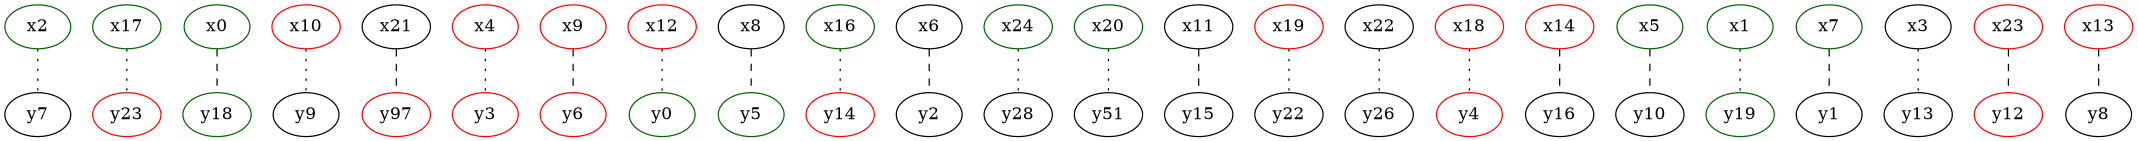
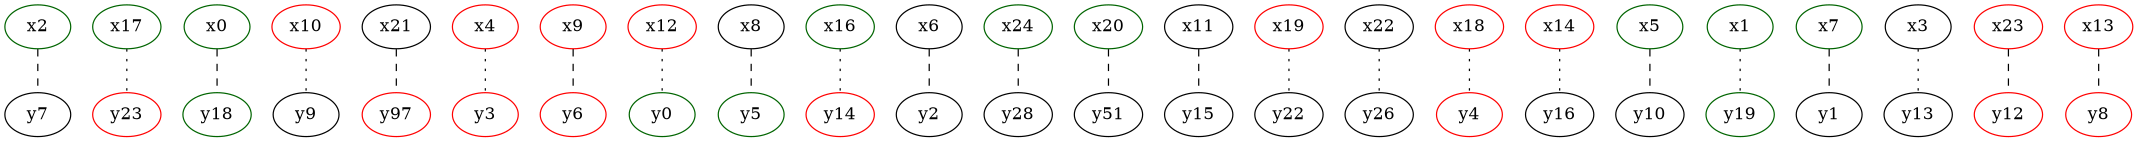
edge "x2" -- "y7": style dotted -> dashed
edge "x24" -- "y28": style dotted -> dashed
edge "x20" -- "y51": style dotted -> dashed
edge "x14" -- "y16": style dashed -> dotted
node "y8": color black -> red
